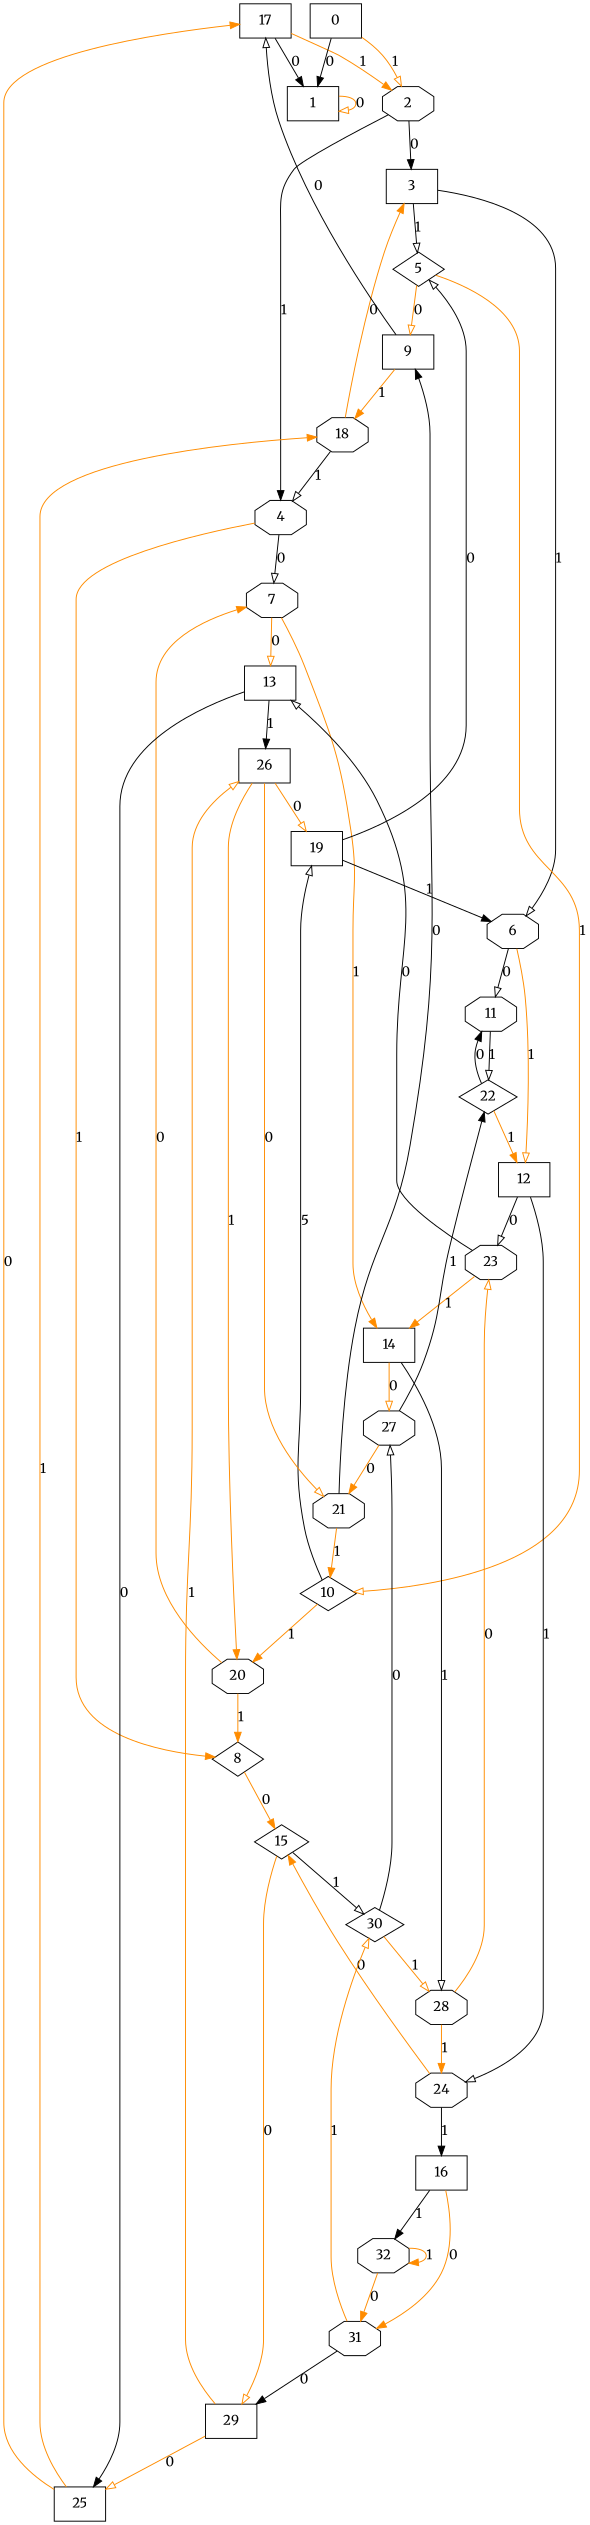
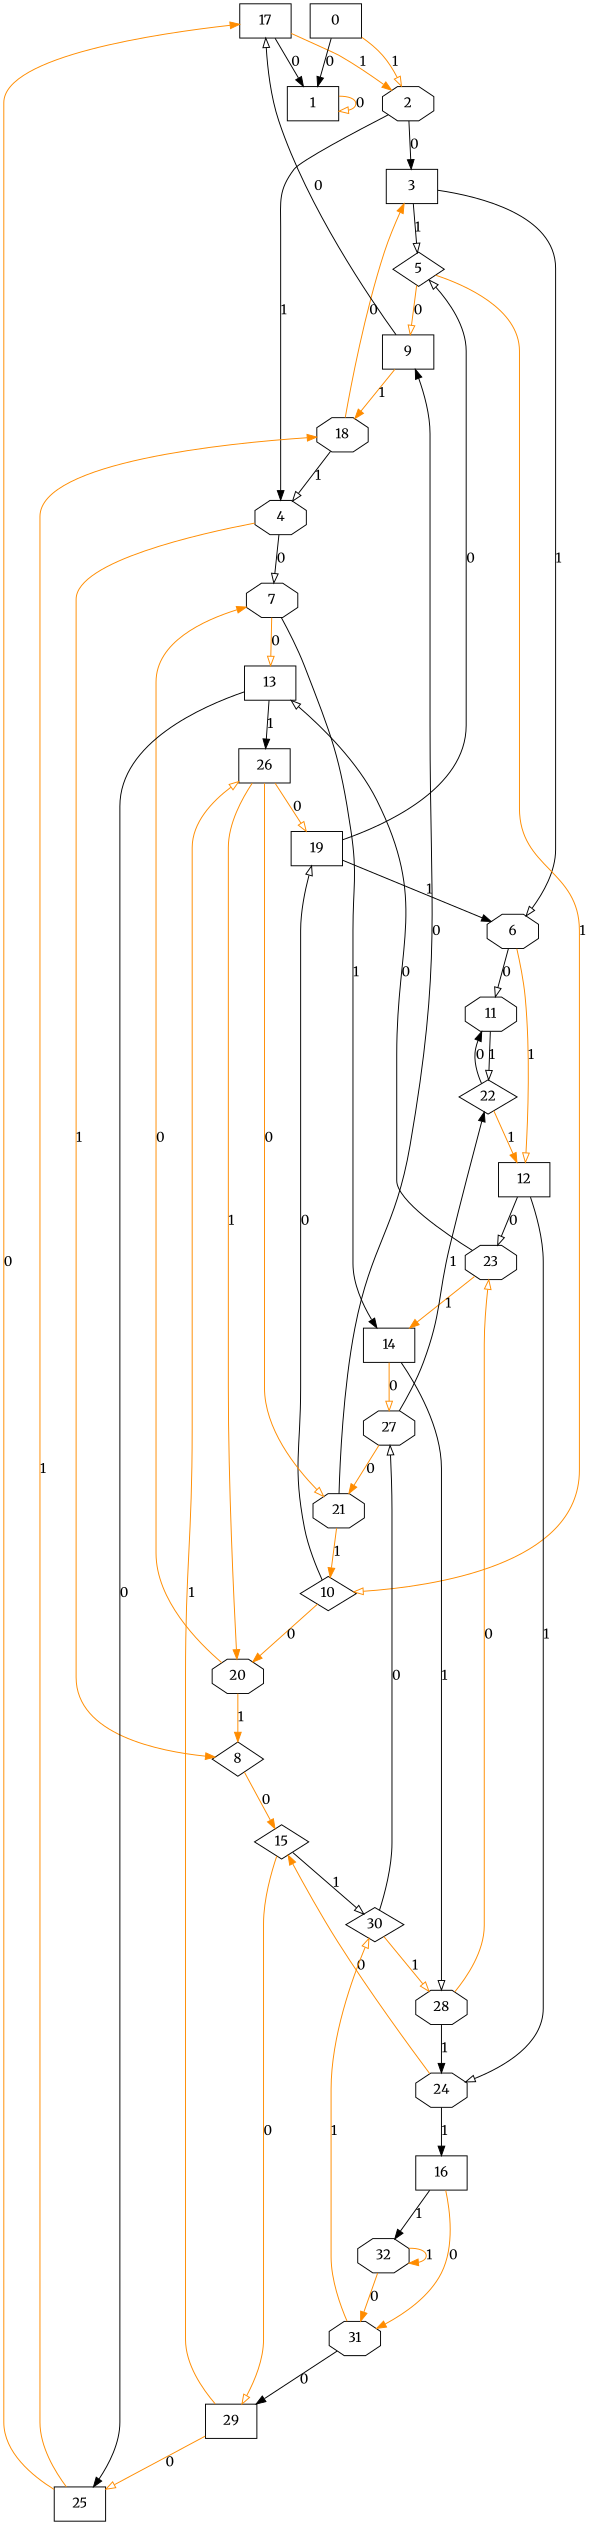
edge "7" -> "14": color darkorange -> black
edge "10" -> "19": label "5" -> "0"
edge "10" -> "20": label "1" -> "0"
edge "28" -> "24": color darkorange -> black
